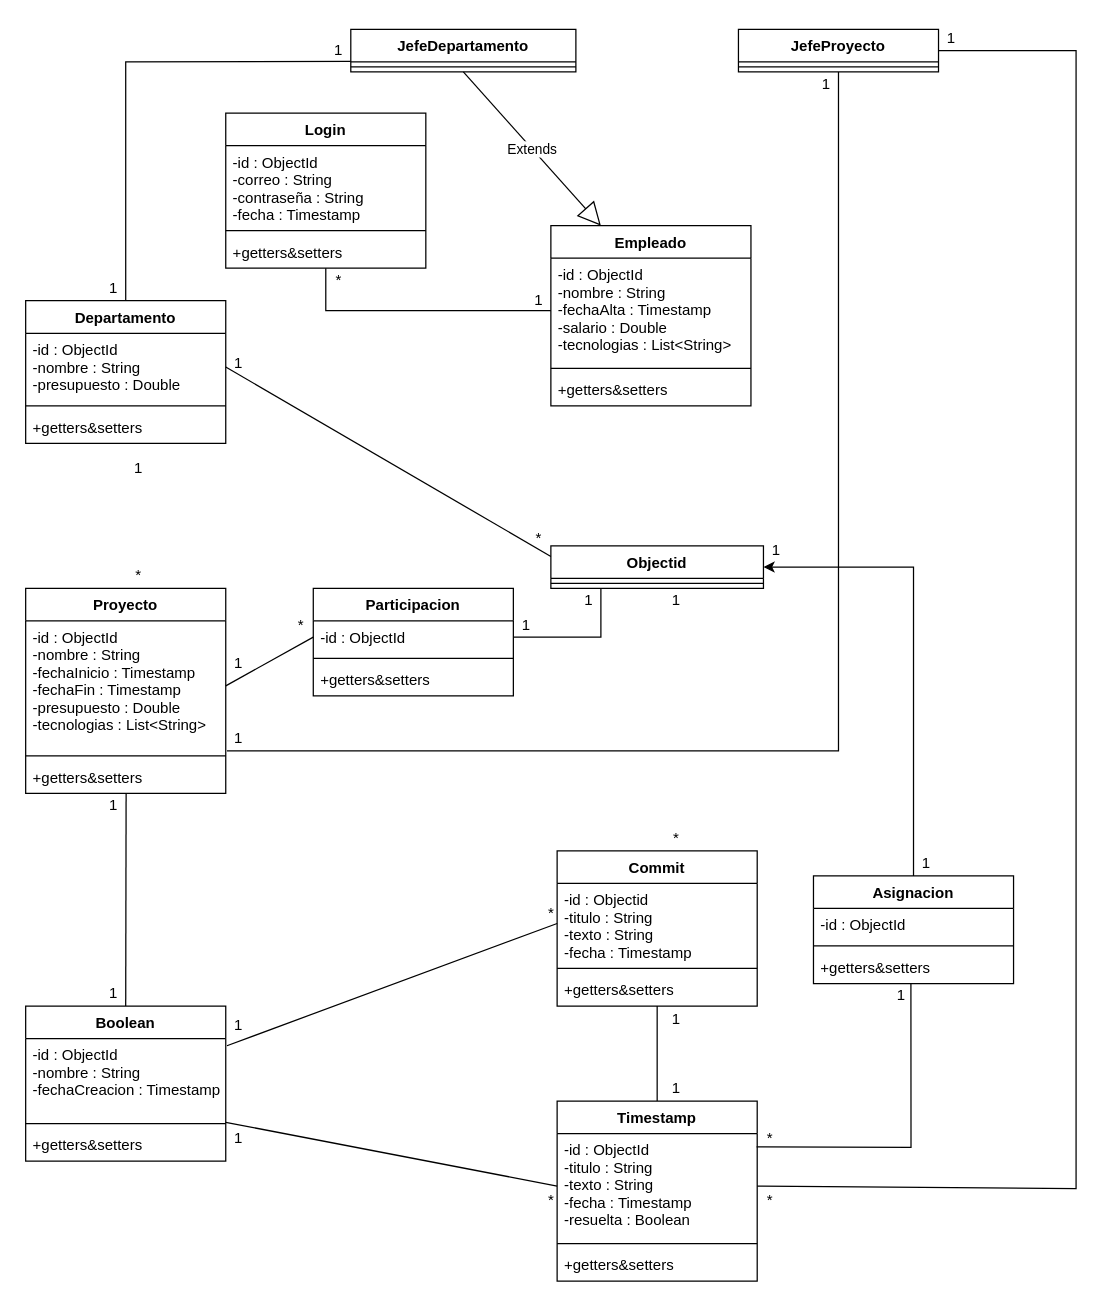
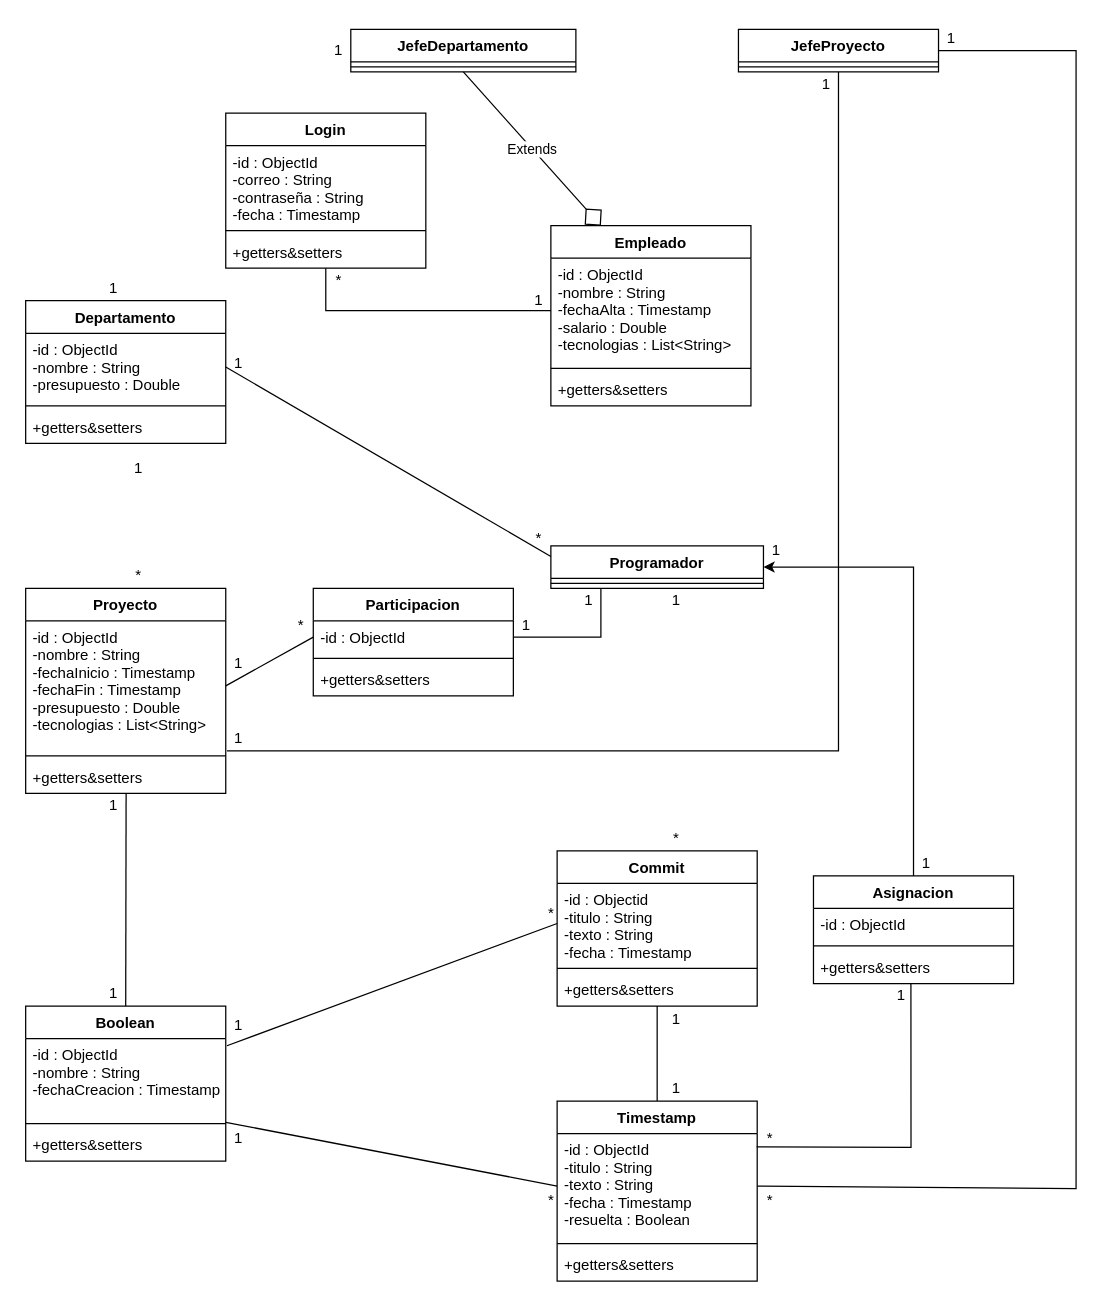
edge "JefeDepartamento" -- "Departamento": removed
edge "JefeDepartamento" -> "Empleado": arrowhead block -> diamond
node "Objectid": label "Objectid" -> "Programador"
